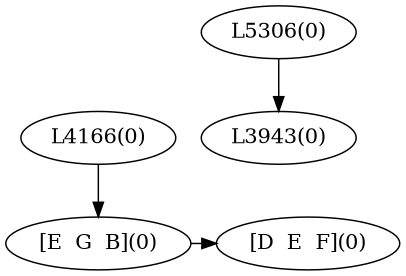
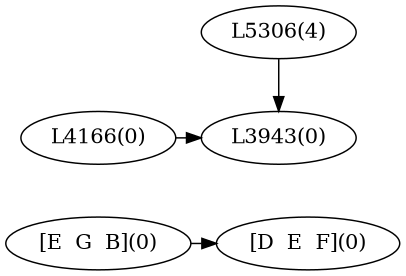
node "L5306(0)": label "L5306(0)" -> "L5306(4)"
edge "L4166(0)" -> "[E  G  B](0)": now "L4166(0)" -> "L3943(0)"
